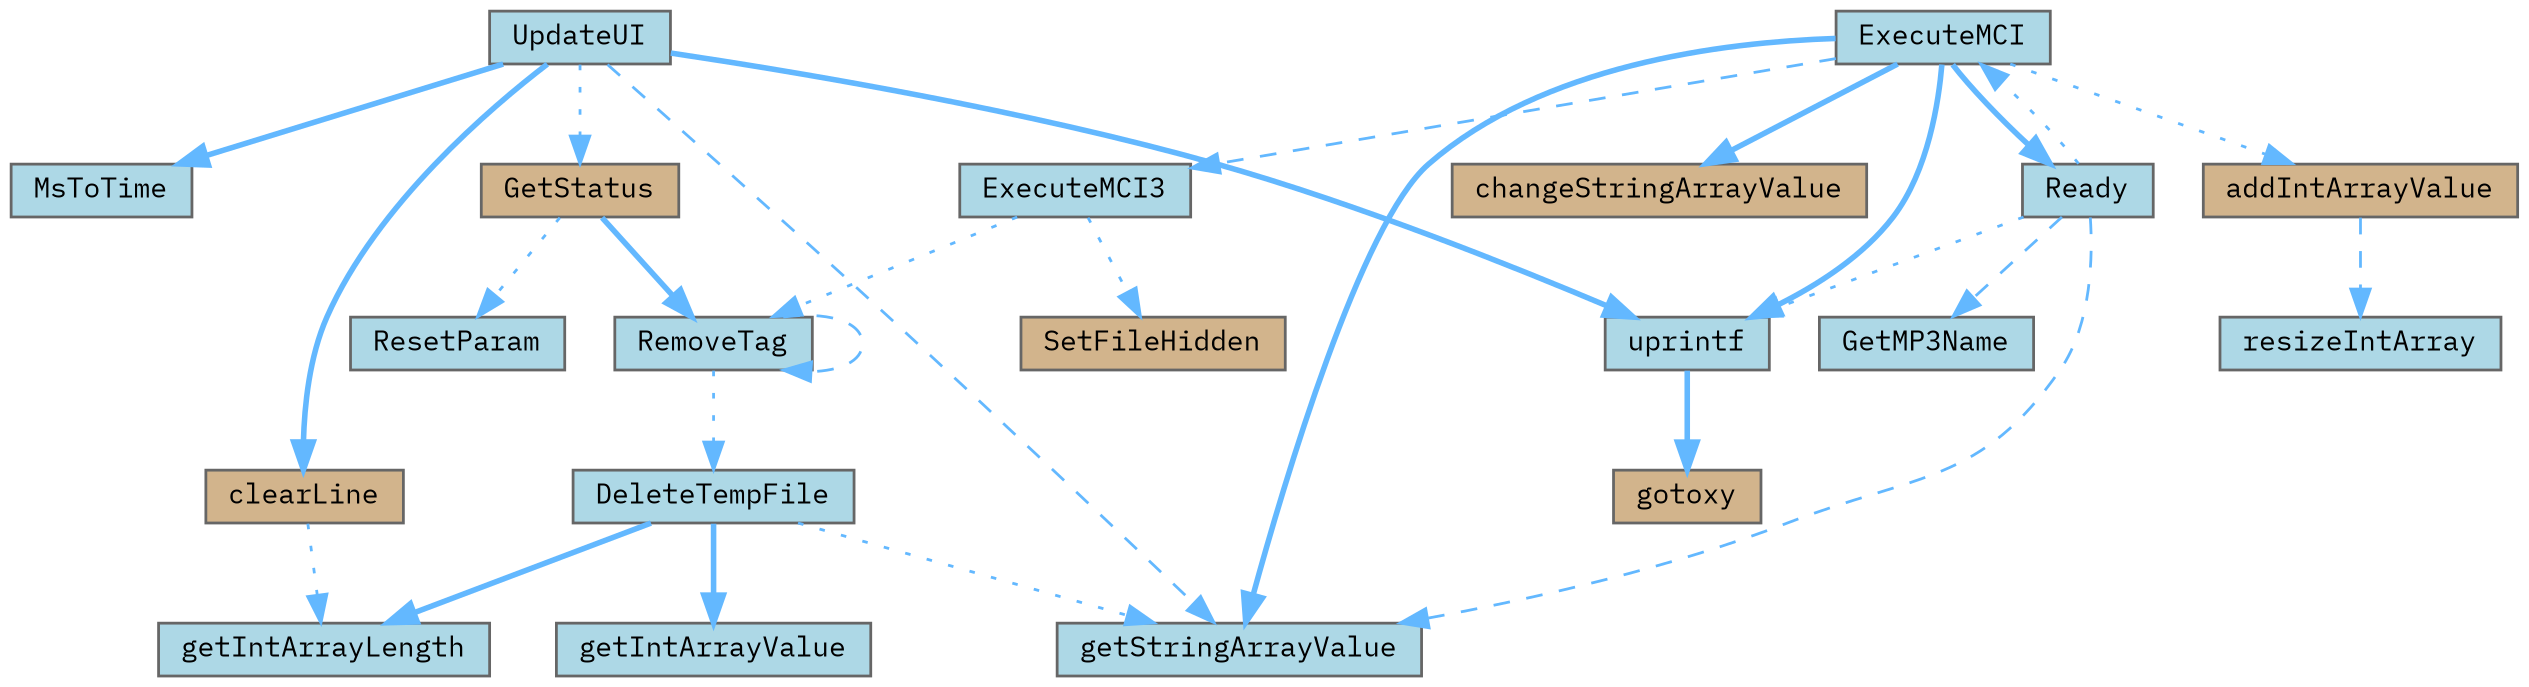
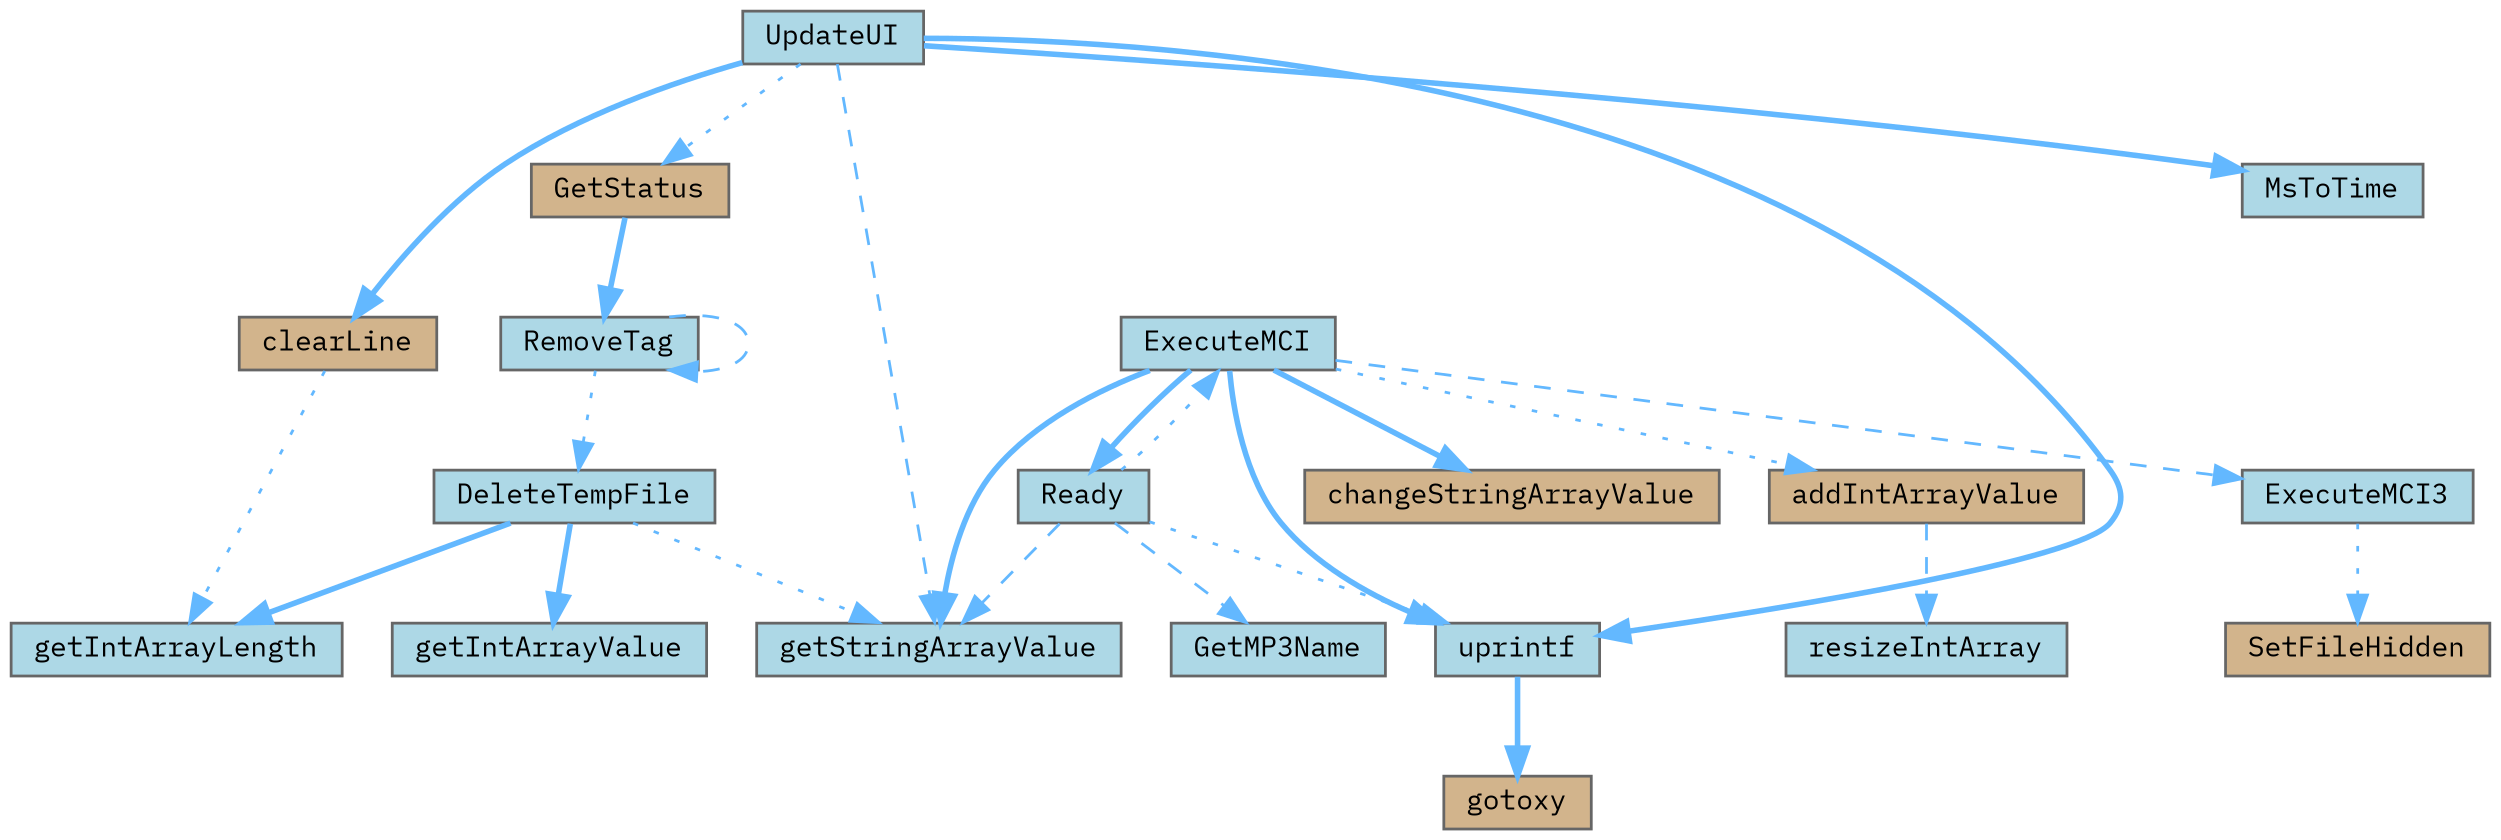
edge "ExecuteMCI3" -> "RemoveTag": removed
node "ResetParam": removed
